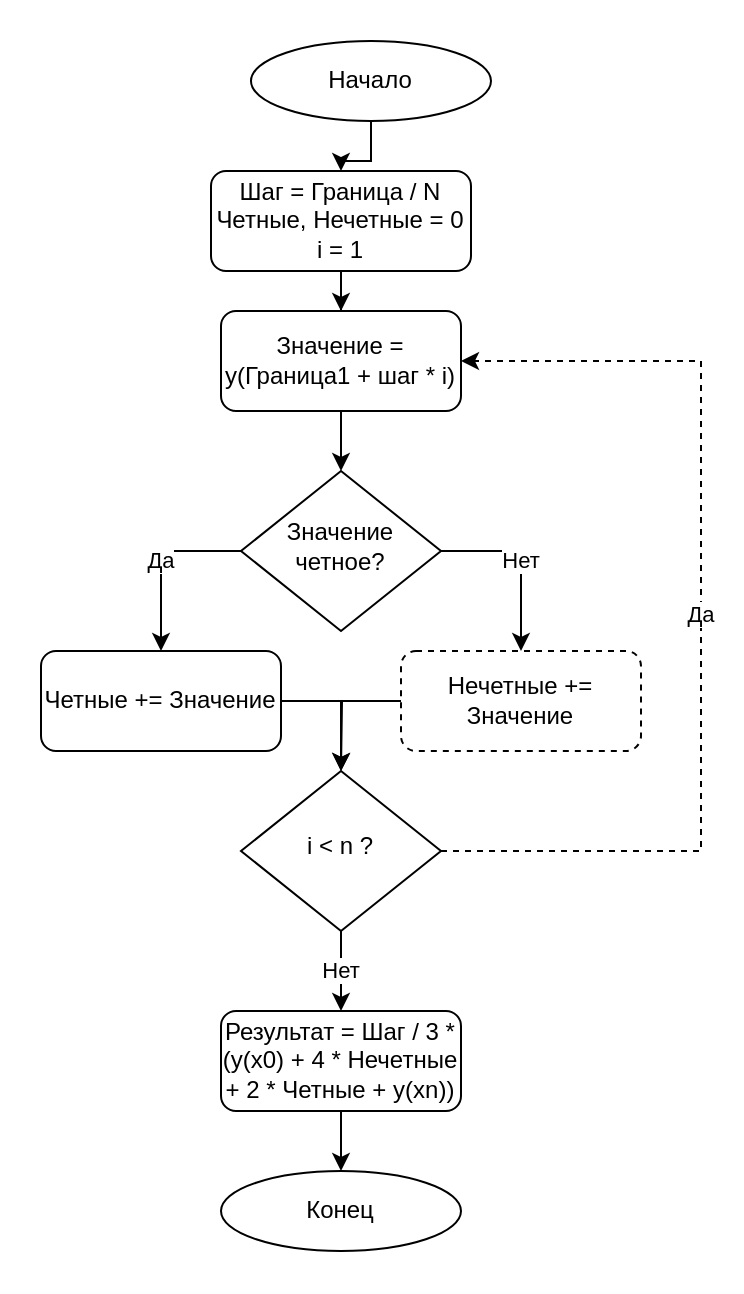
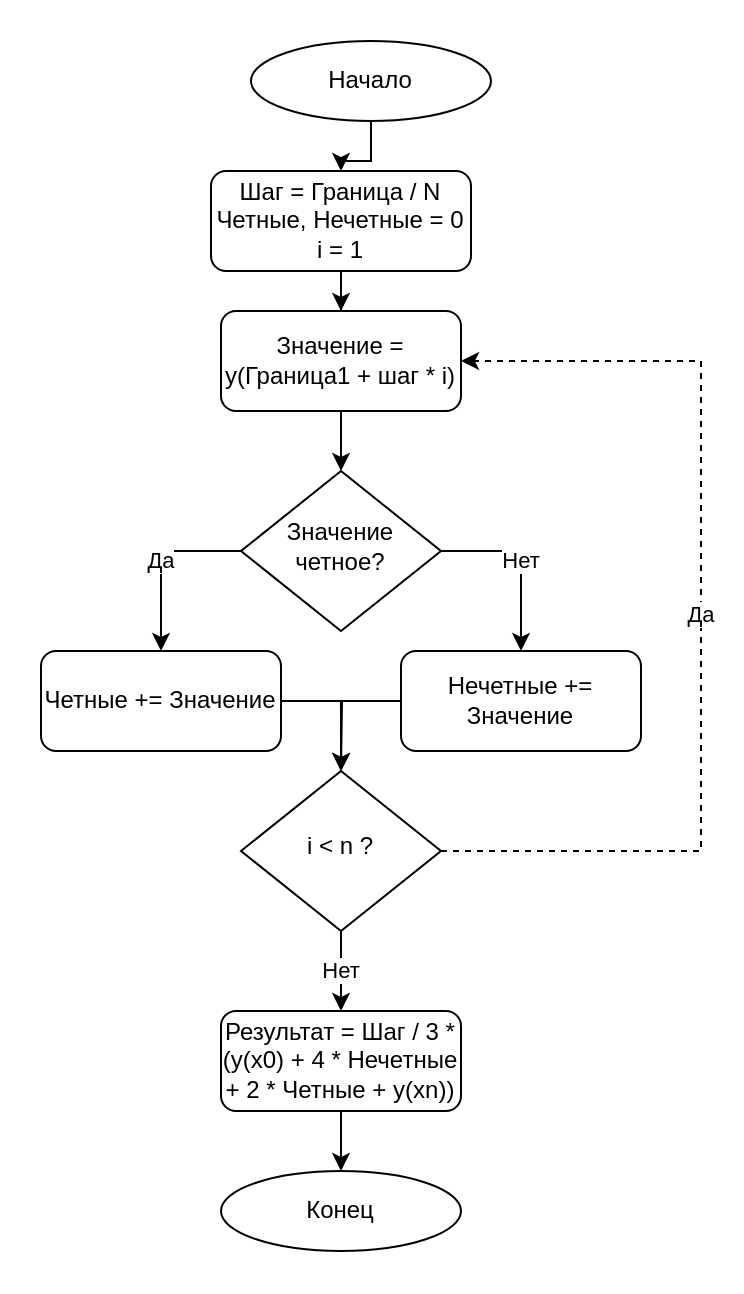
node "Нечетные += Значение": style dashed -> solid
